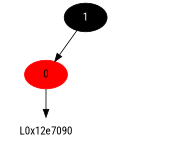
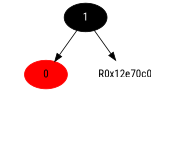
node "R0x12e70c0": added
node "L0x12e7090": removed
